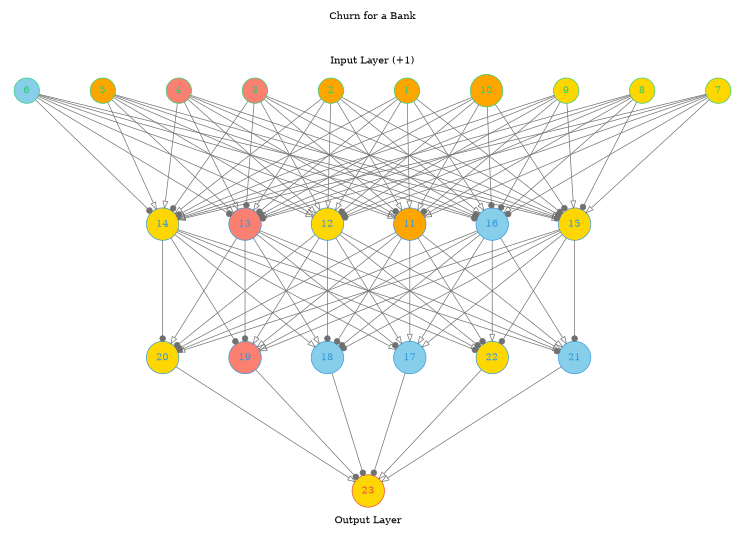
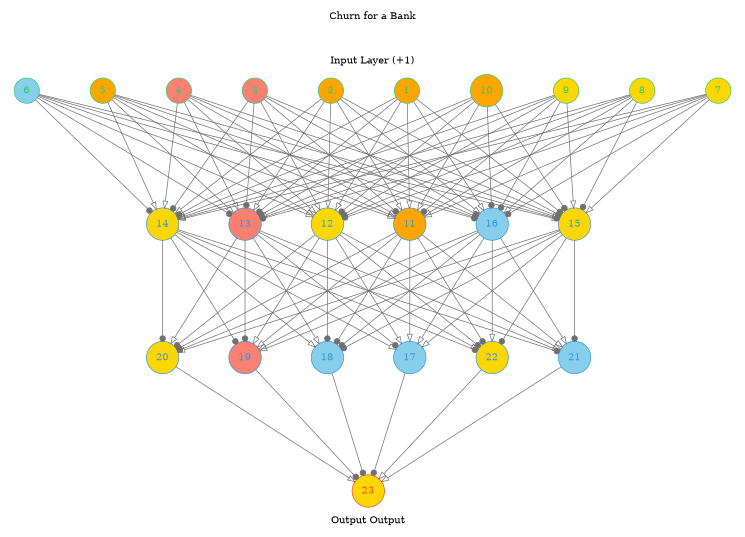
cluster "Output Layer": label "Output Layer" -> "Output Output"
